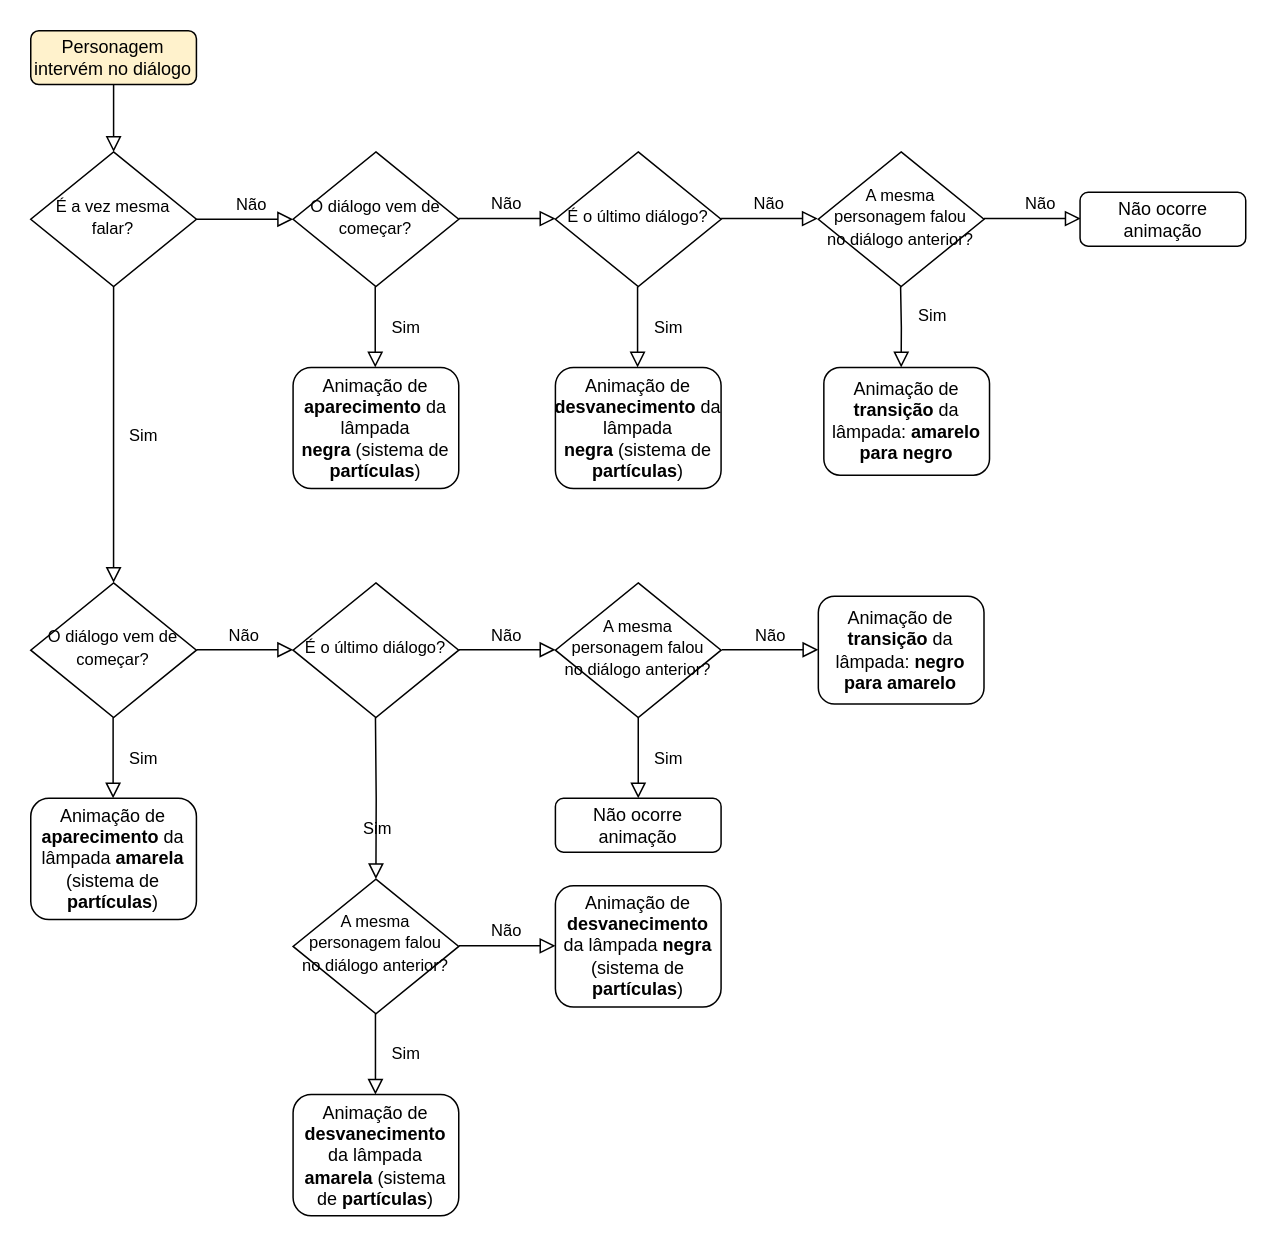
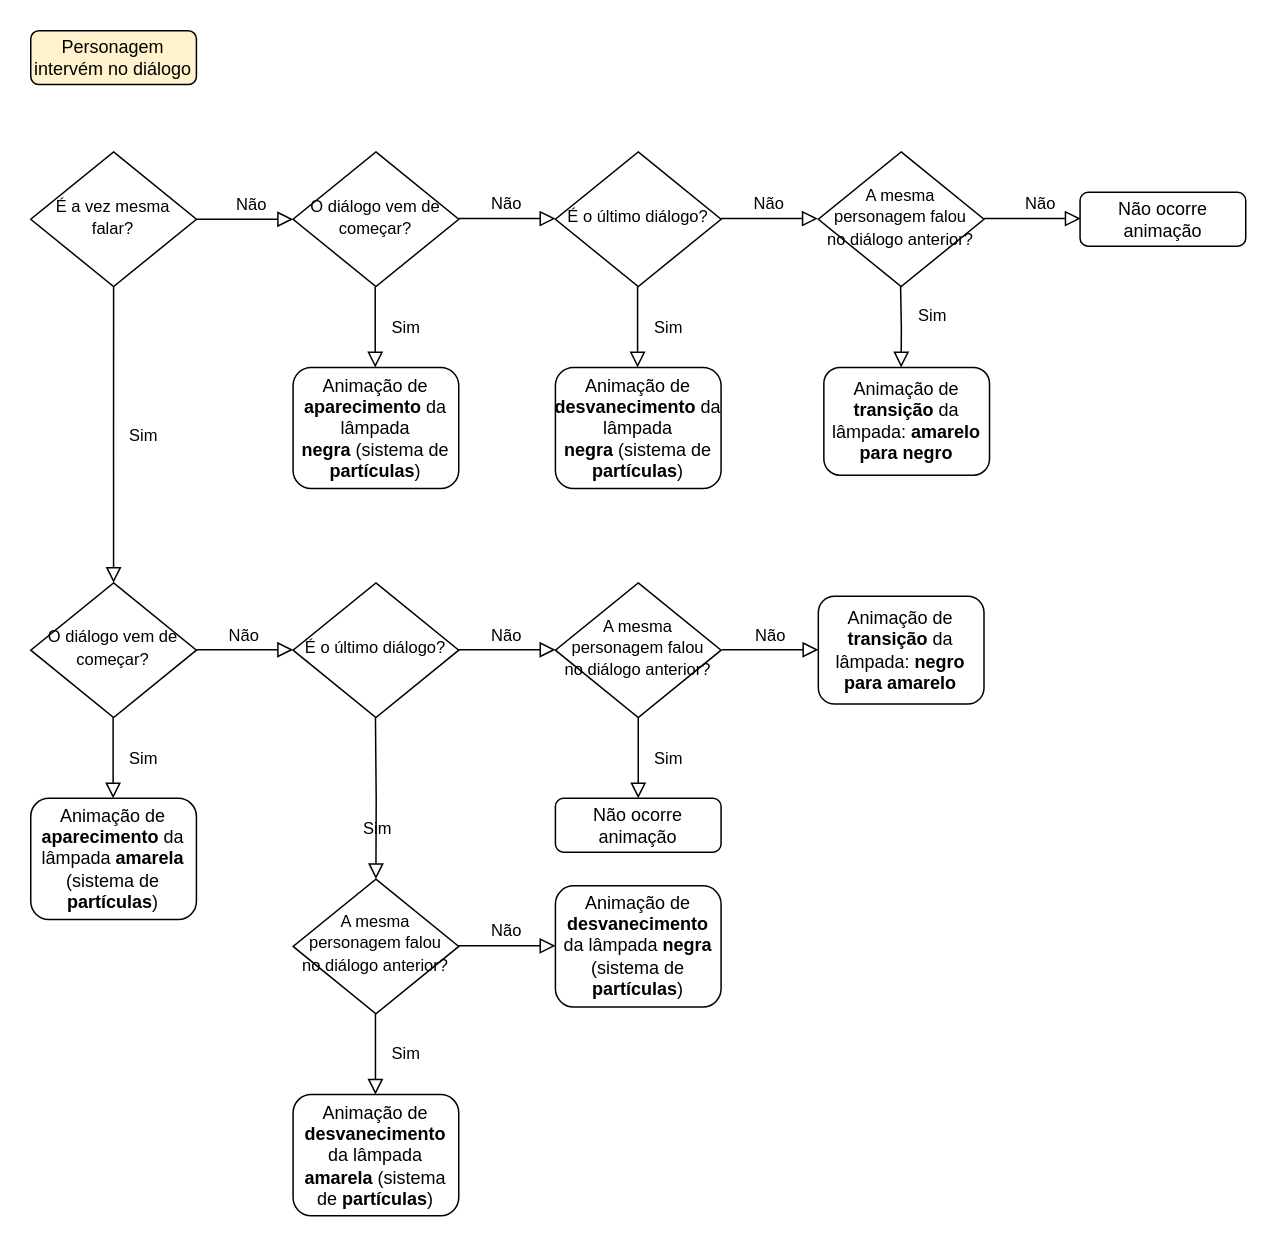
edge "Personagem intervém no diálogo" -> "É a vez mesma falar?": removed
